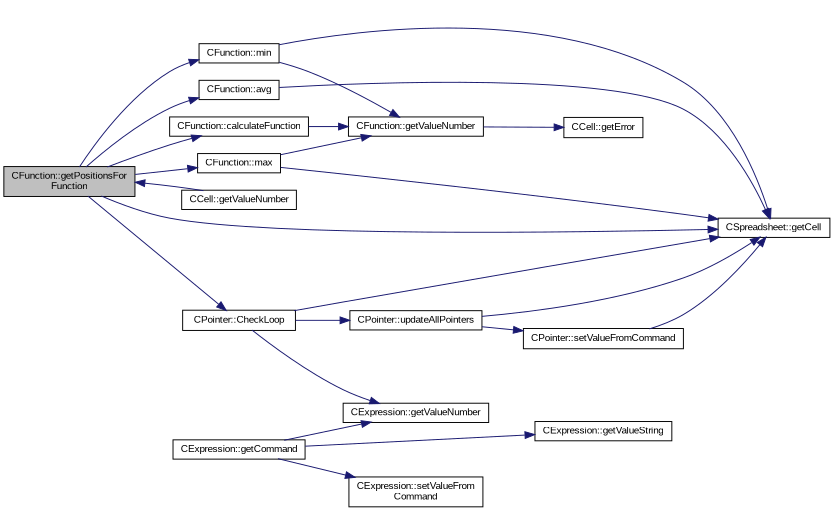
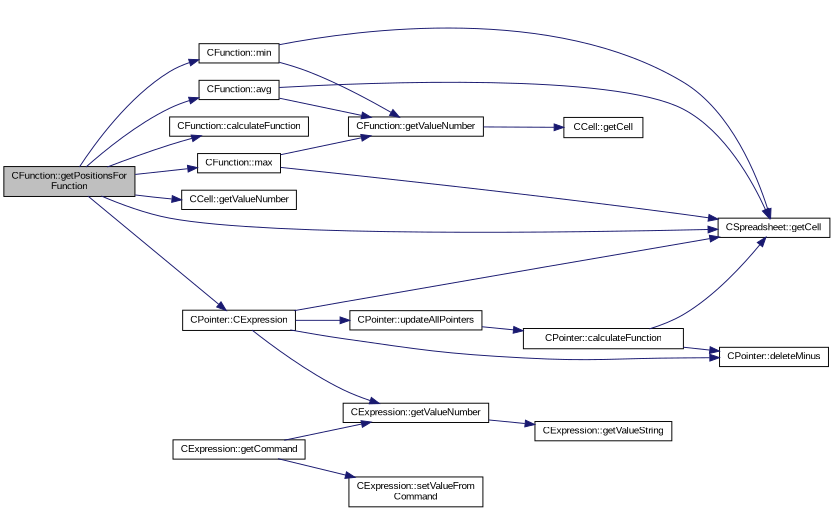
edge "CFunction::calculateFunction" -> "CFunction::getValueNumber": now "CFunction::avg" -> "CFunction::getValueNumber"
node "CCell::getError": label "CCell::getError" -> "CCell::getCell"
edge "CCell::getValueNumber" -> "CFunction::getPositionsFor Function": reversed
edge "CPointer::updateAllPointers" -> "CSpreadsheet::getCell": removed
node "CPointer::CheckLoop": label "CPointer::CheckLoop" -> "CPointer::CExpression"
node "CPointer::setValueFromCommand": label "CPointer::setValueFromCommand" -> "CPointer::calculateFunction"
node "CPointer::deleteMinus": added
edge "CExpression::getCommand" -> "CExpression::getValueString": now "CExpression::getValueNumber" -> "CExpression::getValueString"
